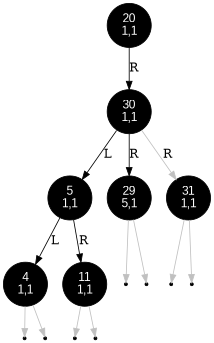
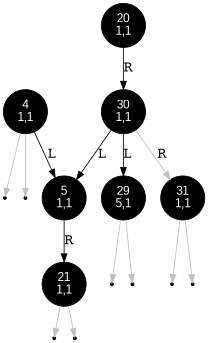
edge "30 1,1" -> "29 5,1": label "R" -> "L"
edge "5 1,1" -> "4 1,1": reversed
node "11 1,1": label "11 1,1" -> "21 1,1"
